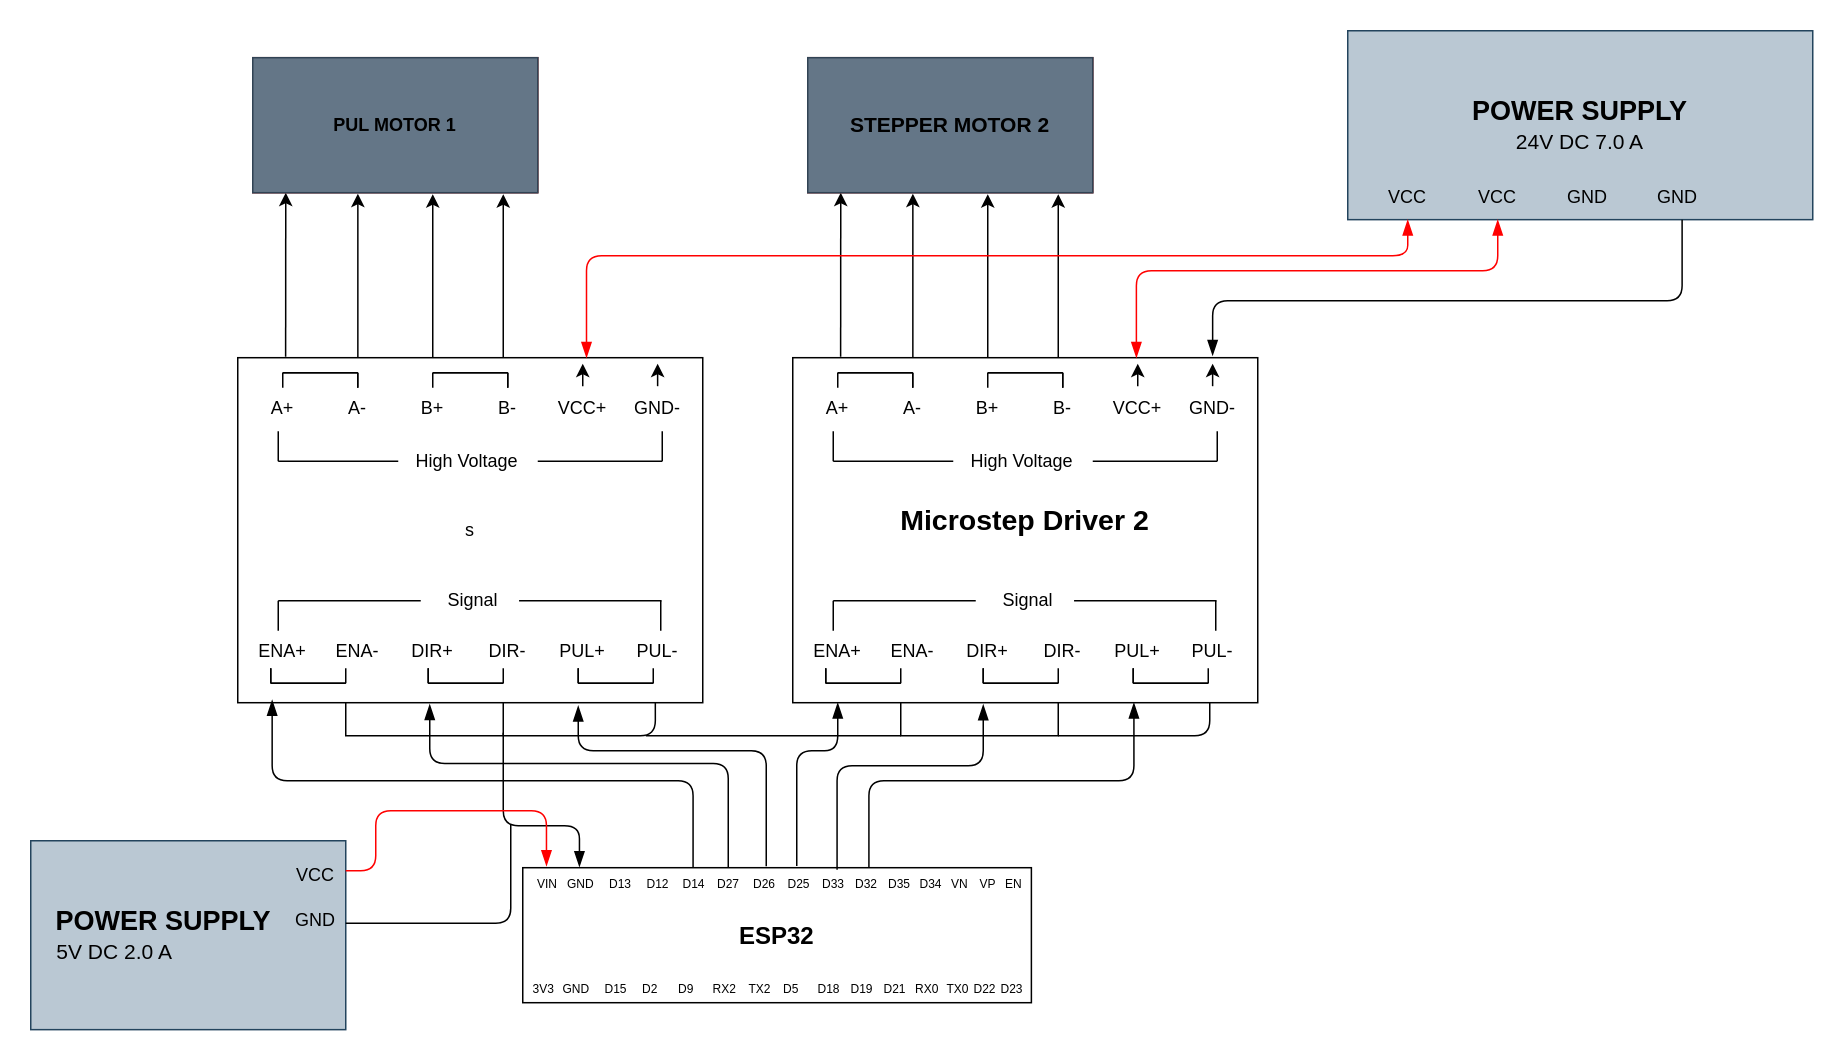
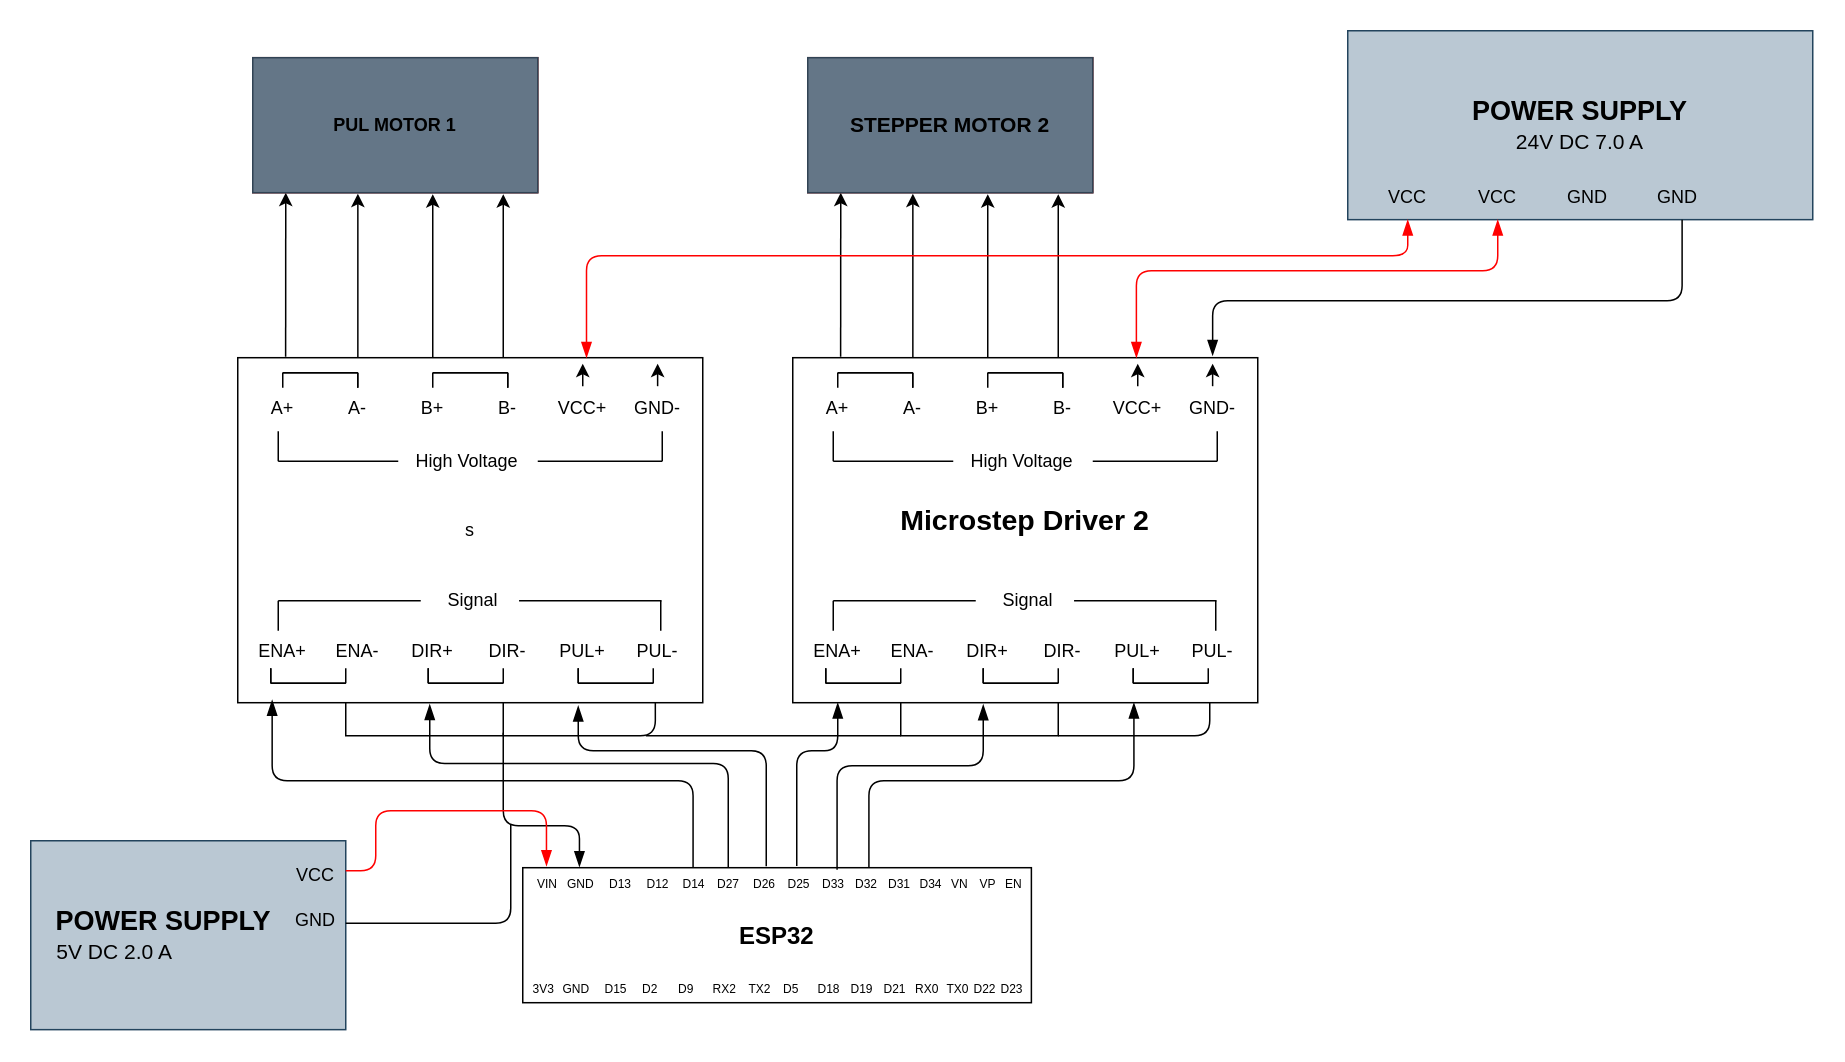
node "D35": label "D35" -> "D31"
